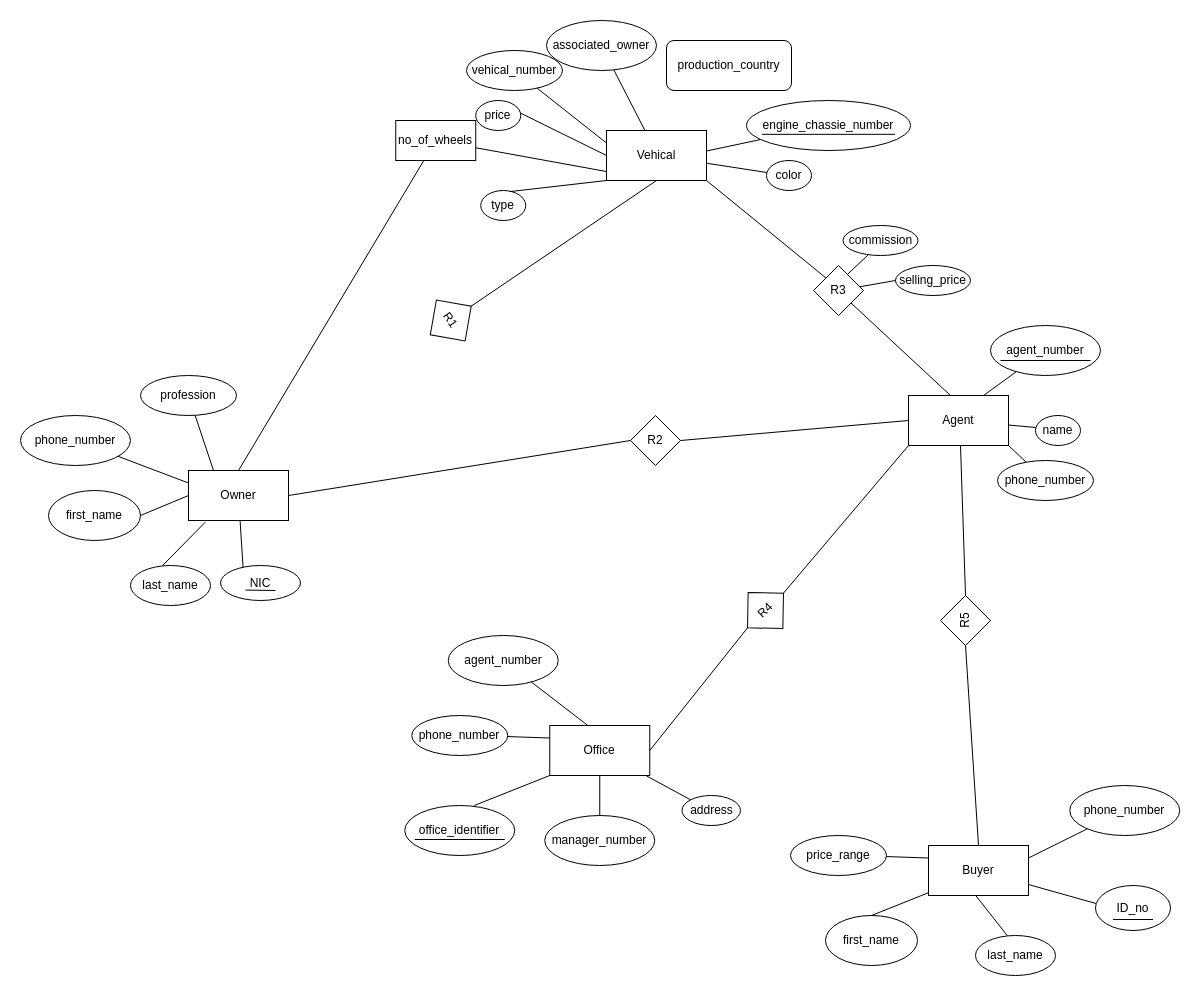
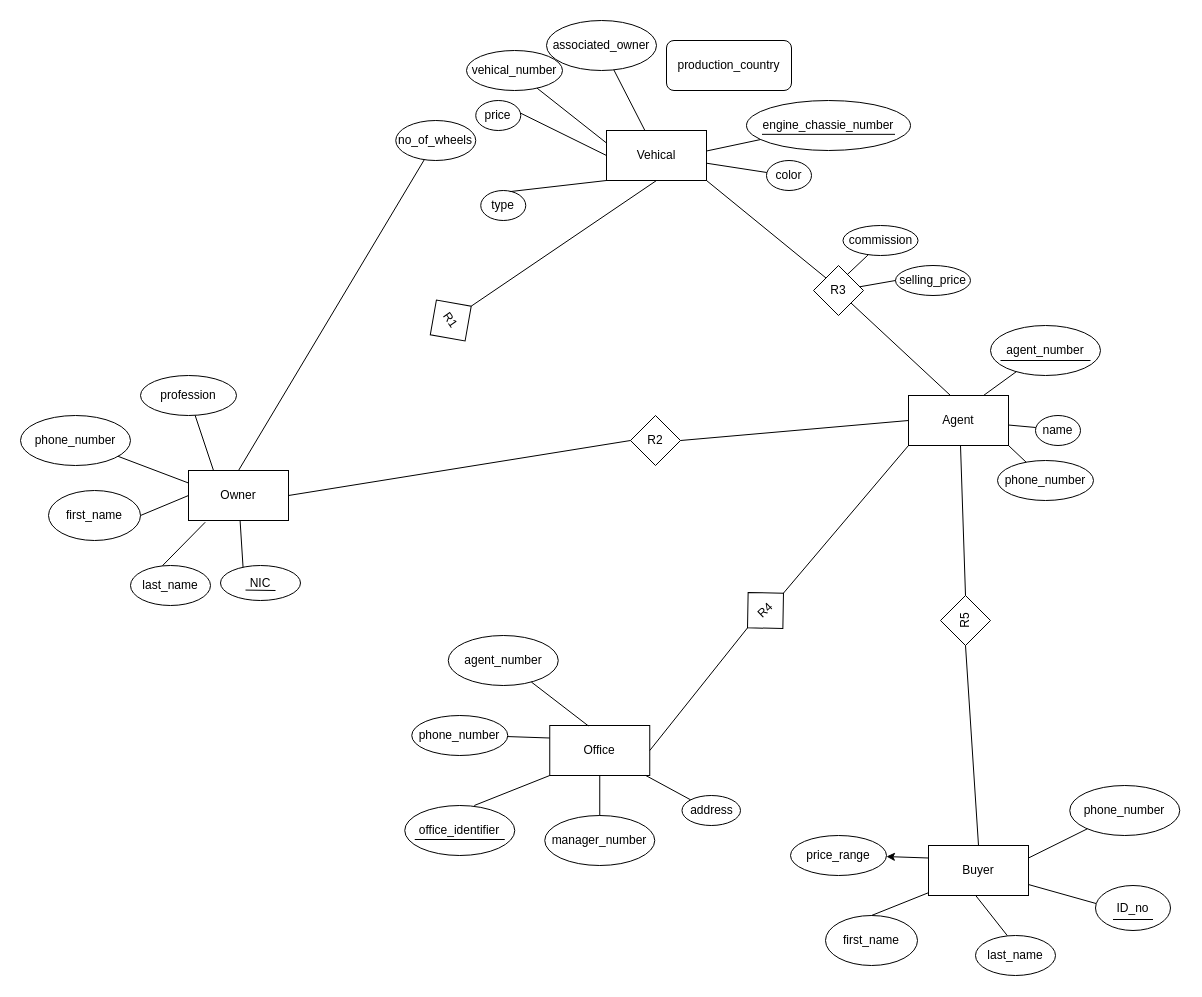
node "no_of_wheels": shape rectangle -> ellipse
edge "no_of_wheels" -- "Vehical": removed
edge "price_range" -- "Buyer": arrowhead none -> classic
